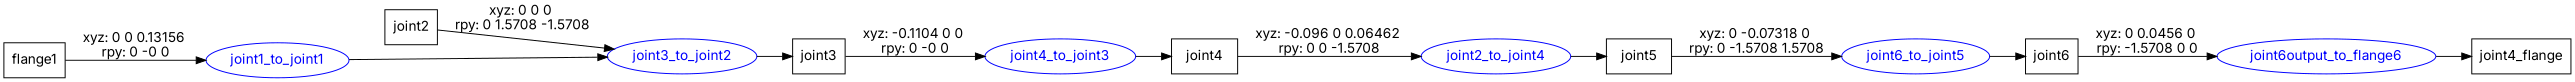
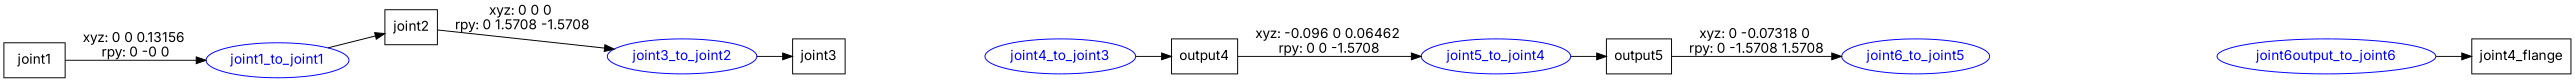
edge "joint3" -> "joint4_to_joint3": removed, label "xyz: -0.1104 0 0 rpy: 0 -0 0"
node "joint4": label "joint4" -> "output4"
node "joint2_to_joint4": label "joint2_to_joint4" -> "joint5_to_joint4"
node "joint5": label "joint5" -> "output5"
node "joint6": removed
node "joint6output_to_flange6": label "joint6output_to_flange6" -> "joint6output_to_joint6"
edge "joint1_to_joint1" -> "joint3_to_joint2": now "joint1_to_joint1" -> "joint2"
node "flange1": label "flange1" -> "joint1"
